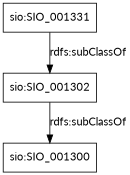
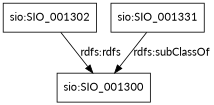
edge "sio:SIO_001331" -> "sio:SIO_001302": now "sio:SIO_001331" -> "sio:SIO_001300"
edge "sio:SIO_001302" -> "sio:SIO_001300": label "rdfs:subClassOf" -> "rdfs:rdfs"
